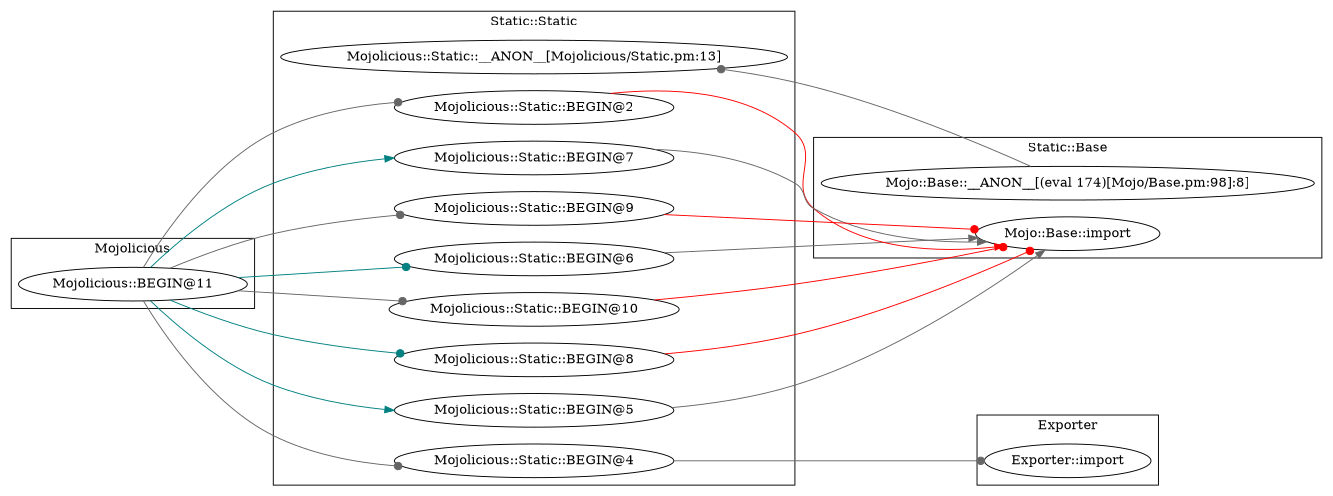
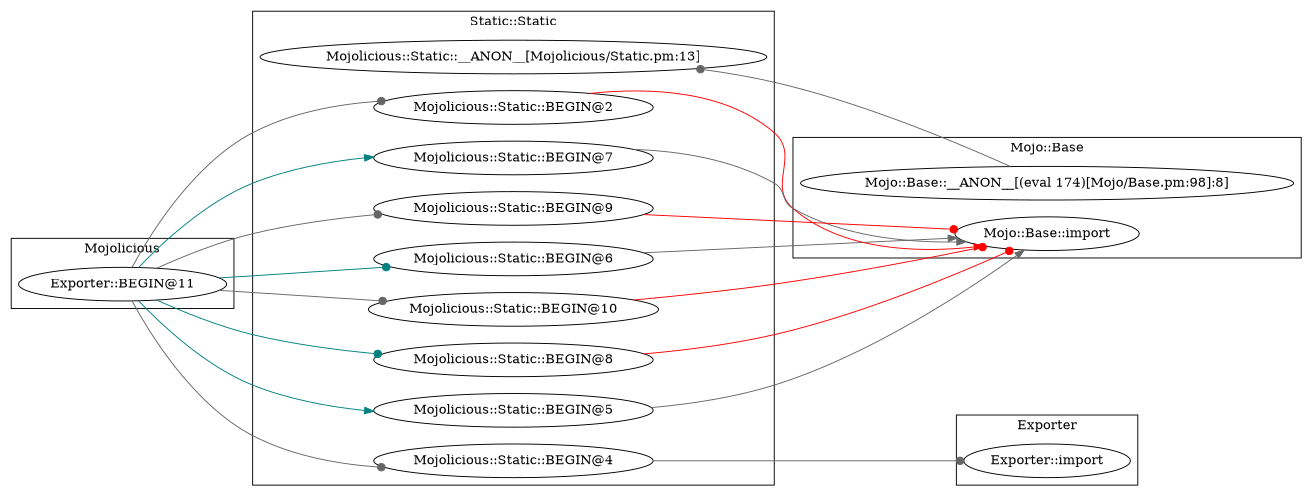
cluster "Static::Base": label "Static::Base" -> "Mojo::Base"
node "Mojolicious::BEGIN@11": label "Mojolicious::BEGIN@11" -> "Exporter::BEGIN@11"
